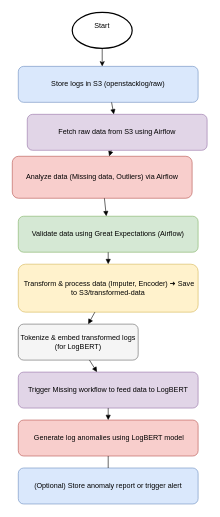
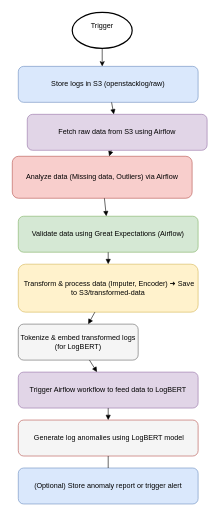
node "Start": label "Start" -> "Trigger"
node "Trigger Missing workflow to feed data to LogBERT": label "Trigger Missing workflow to feed data to LogBERT" -> "Trigger Airflow workflow to feed data to LogBERT"
node "Generate log anomalies using LogBERT model": fillcolor #f8cecc -> #f5f5f5
